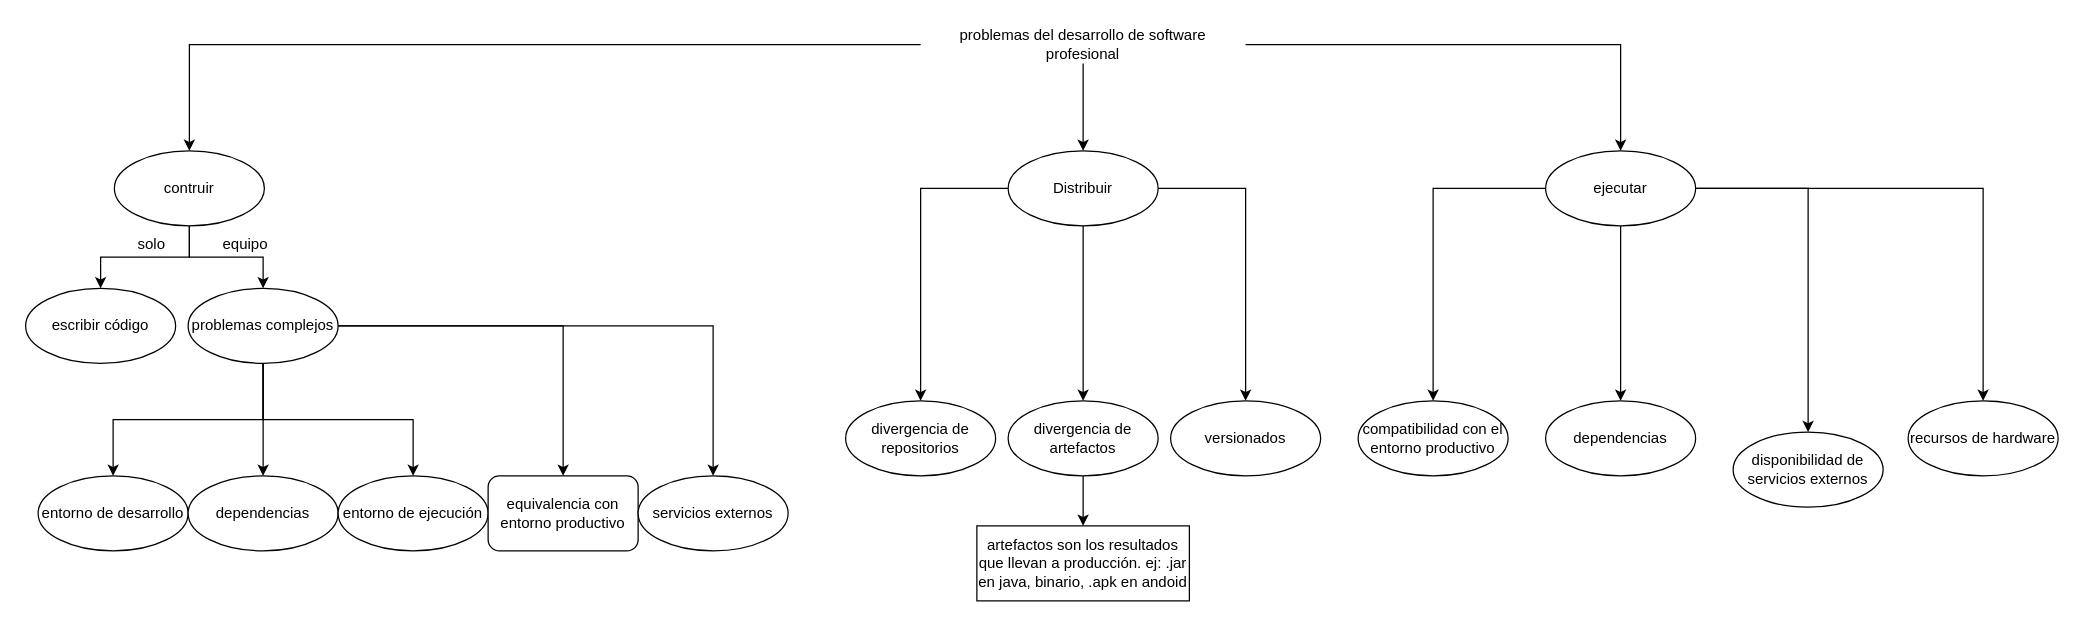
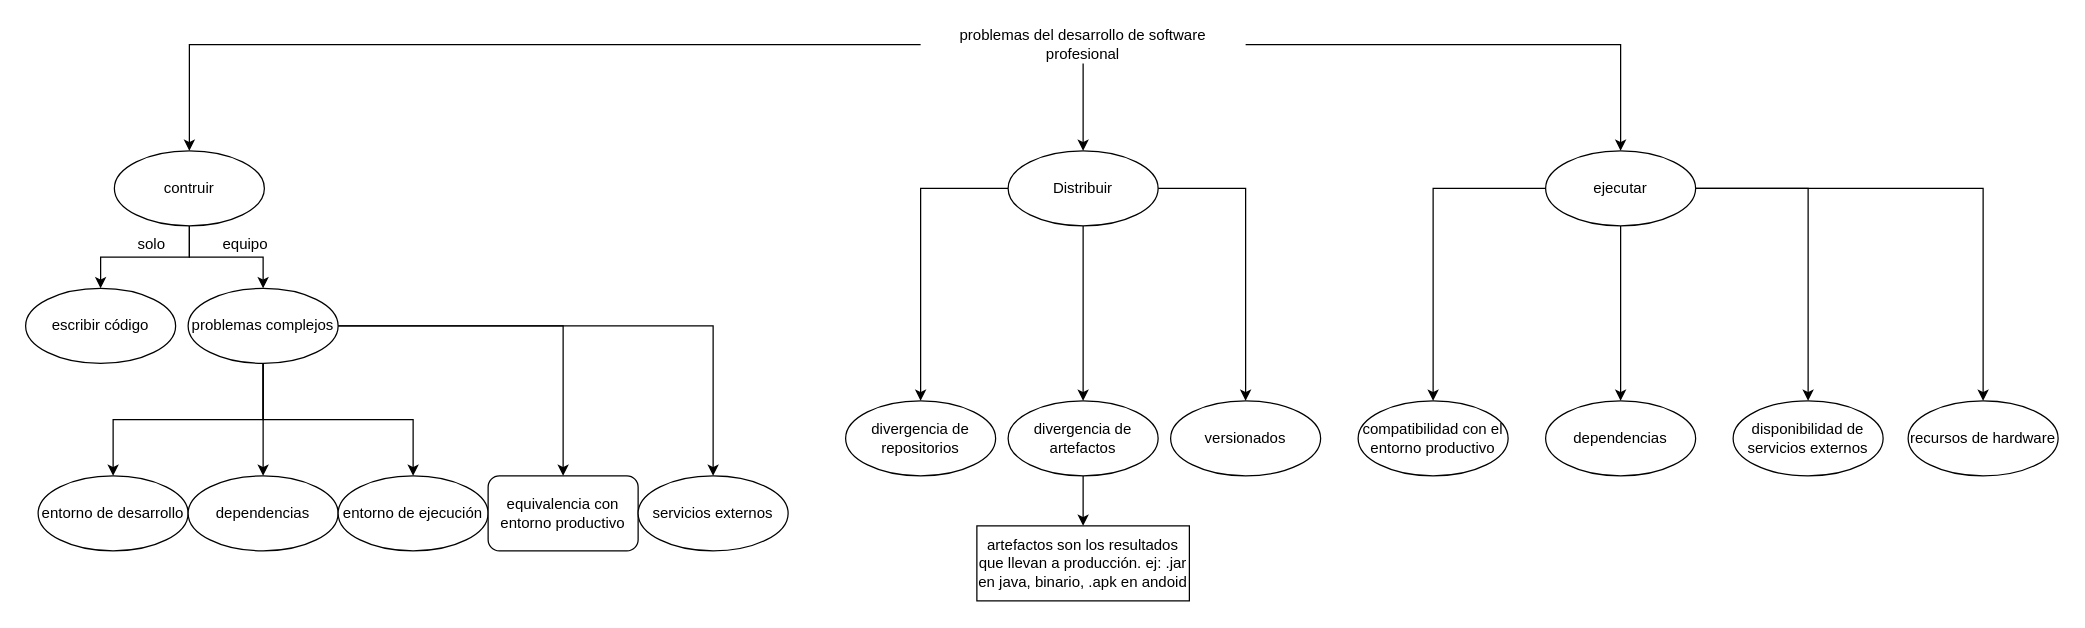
node "disponibilidad de servicios externos": moved (1808, 469) -> (1808, 438)
